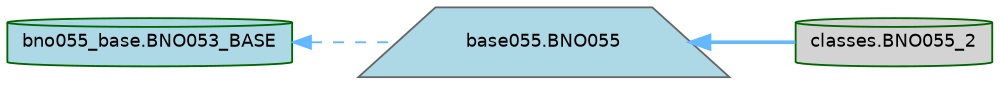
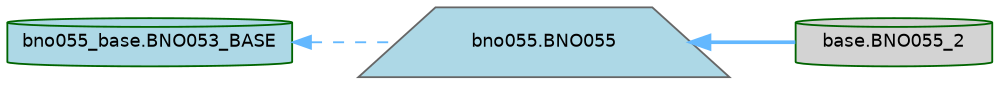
node "base055.BNO055": label "base055.BNO055" -> "bno055.BNO055"
node "classes.BNO055_2": label "classes.BNO055_2" -> "base.BNO055_2"
